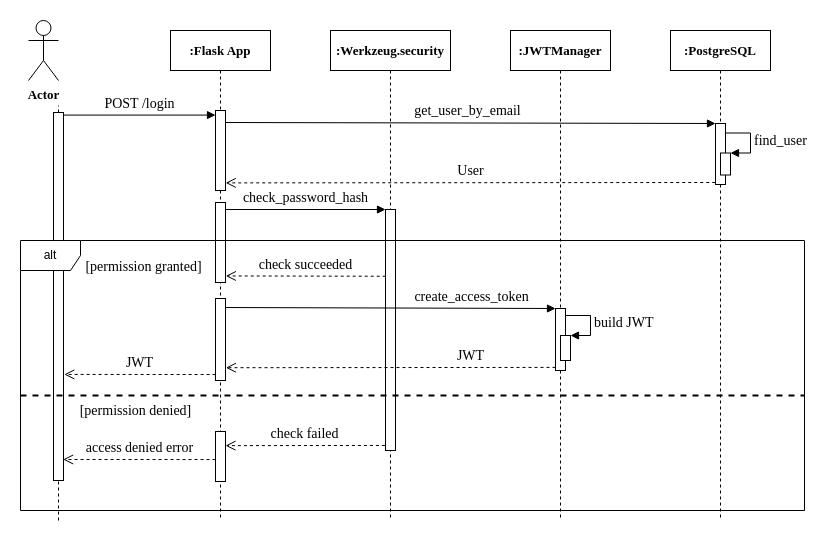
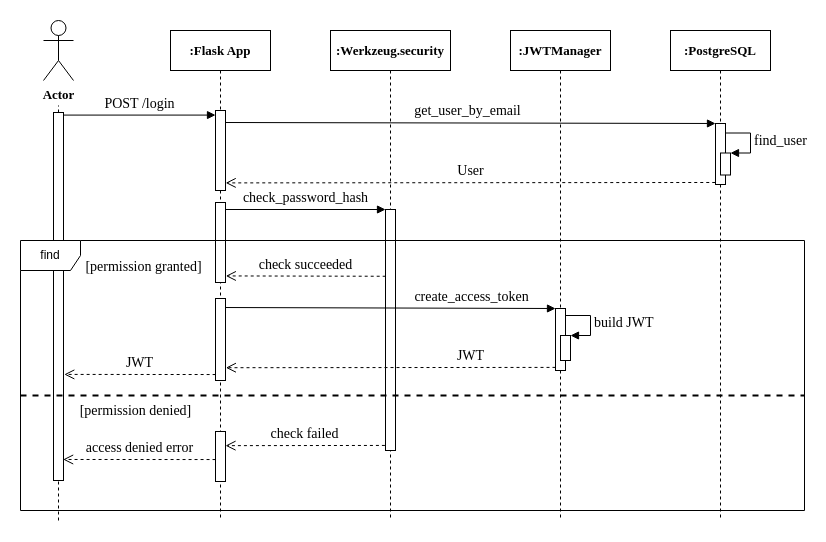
node "Actor": moved (44, 51) -> (59, 51)
node "alt": label "alt" -> "find"
